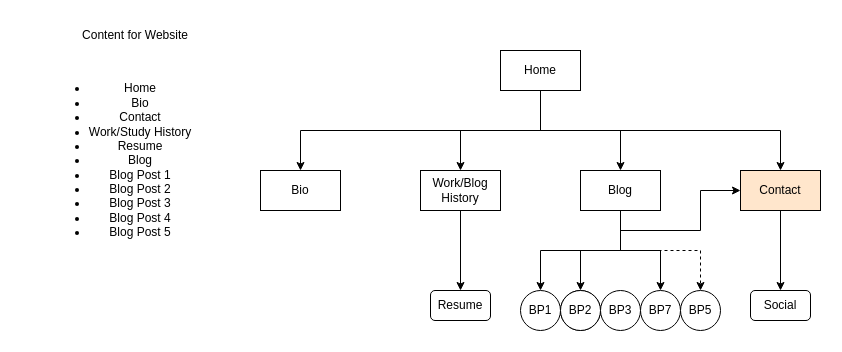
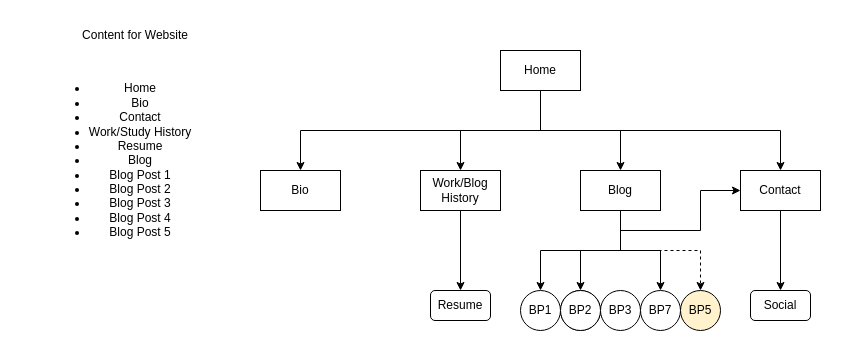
node "Contact": fillcolor #ffe6cc -> #ffffff
node "BP5": fillcolor #ffffff -> #fff2cc
